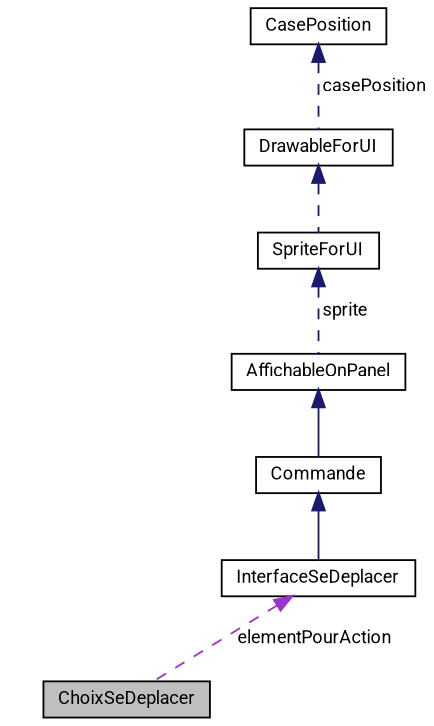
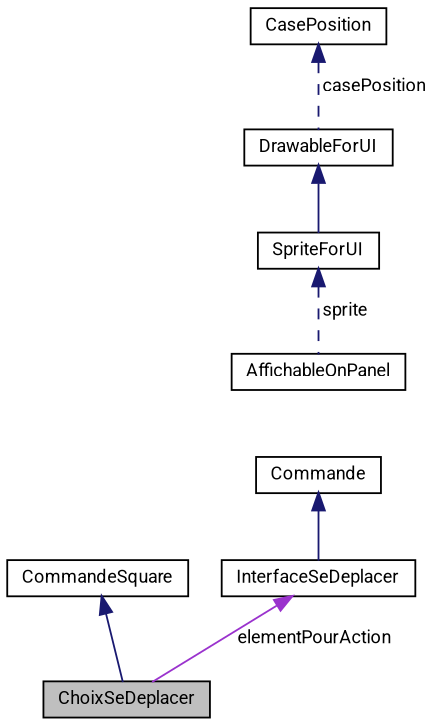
edge "SpriteForUI" -> "DrawableForUI": style dashed -> solid
edge "Commande" -> "AffichableOnPanel": removed
node "CommandeSquare": added
edge "ChoixSeDeplacer" -> "InterfaceSeDeplacer": style dashed -> solid
